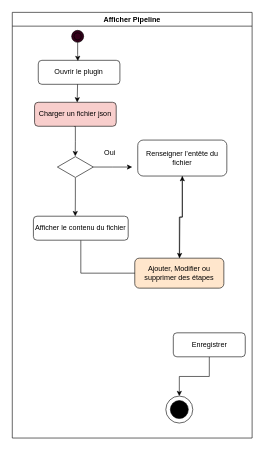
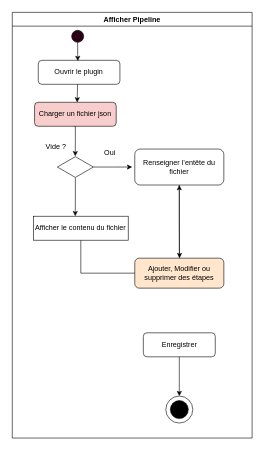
node "Vide ?": added
node "Renseigner l’entête du fichier": moved (182, 158) -> (179, 167)
node "Afficher le contenu du fichier": shape rounded rectangle -> rectangle
node "Enregistrer": moved (209, 345) -> (179, 345)
